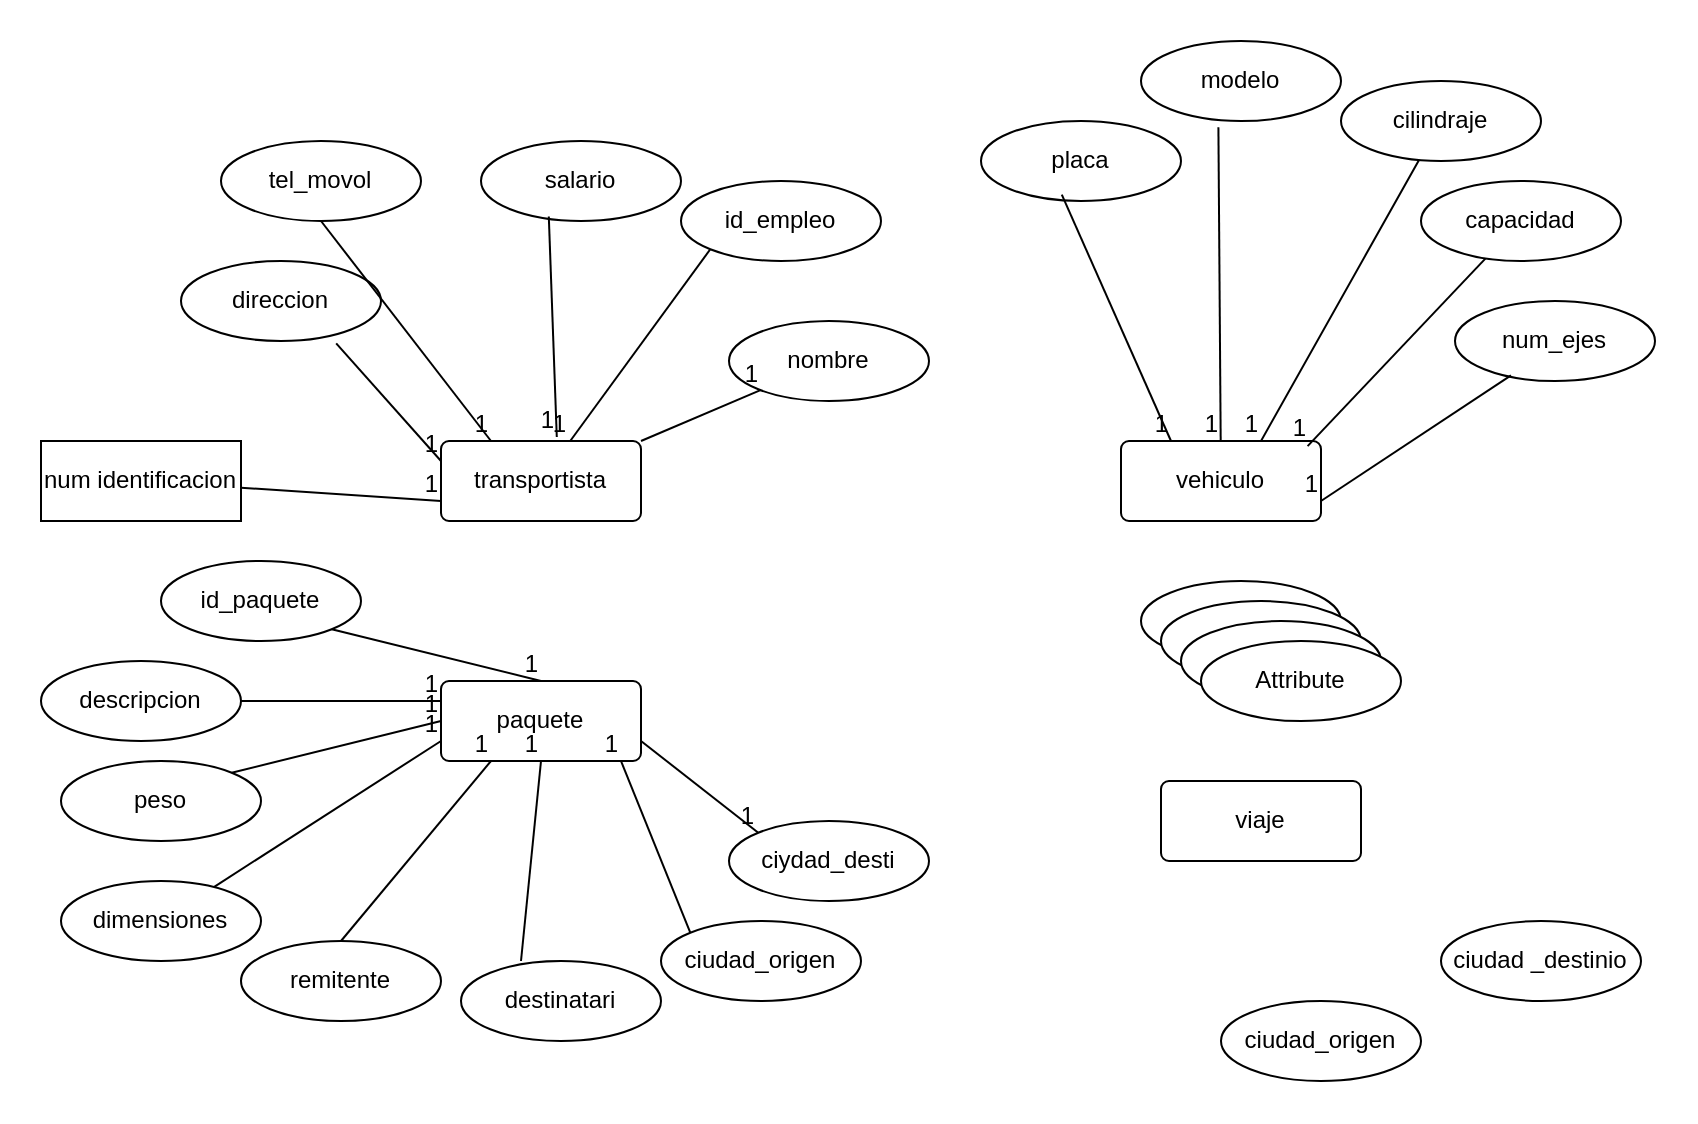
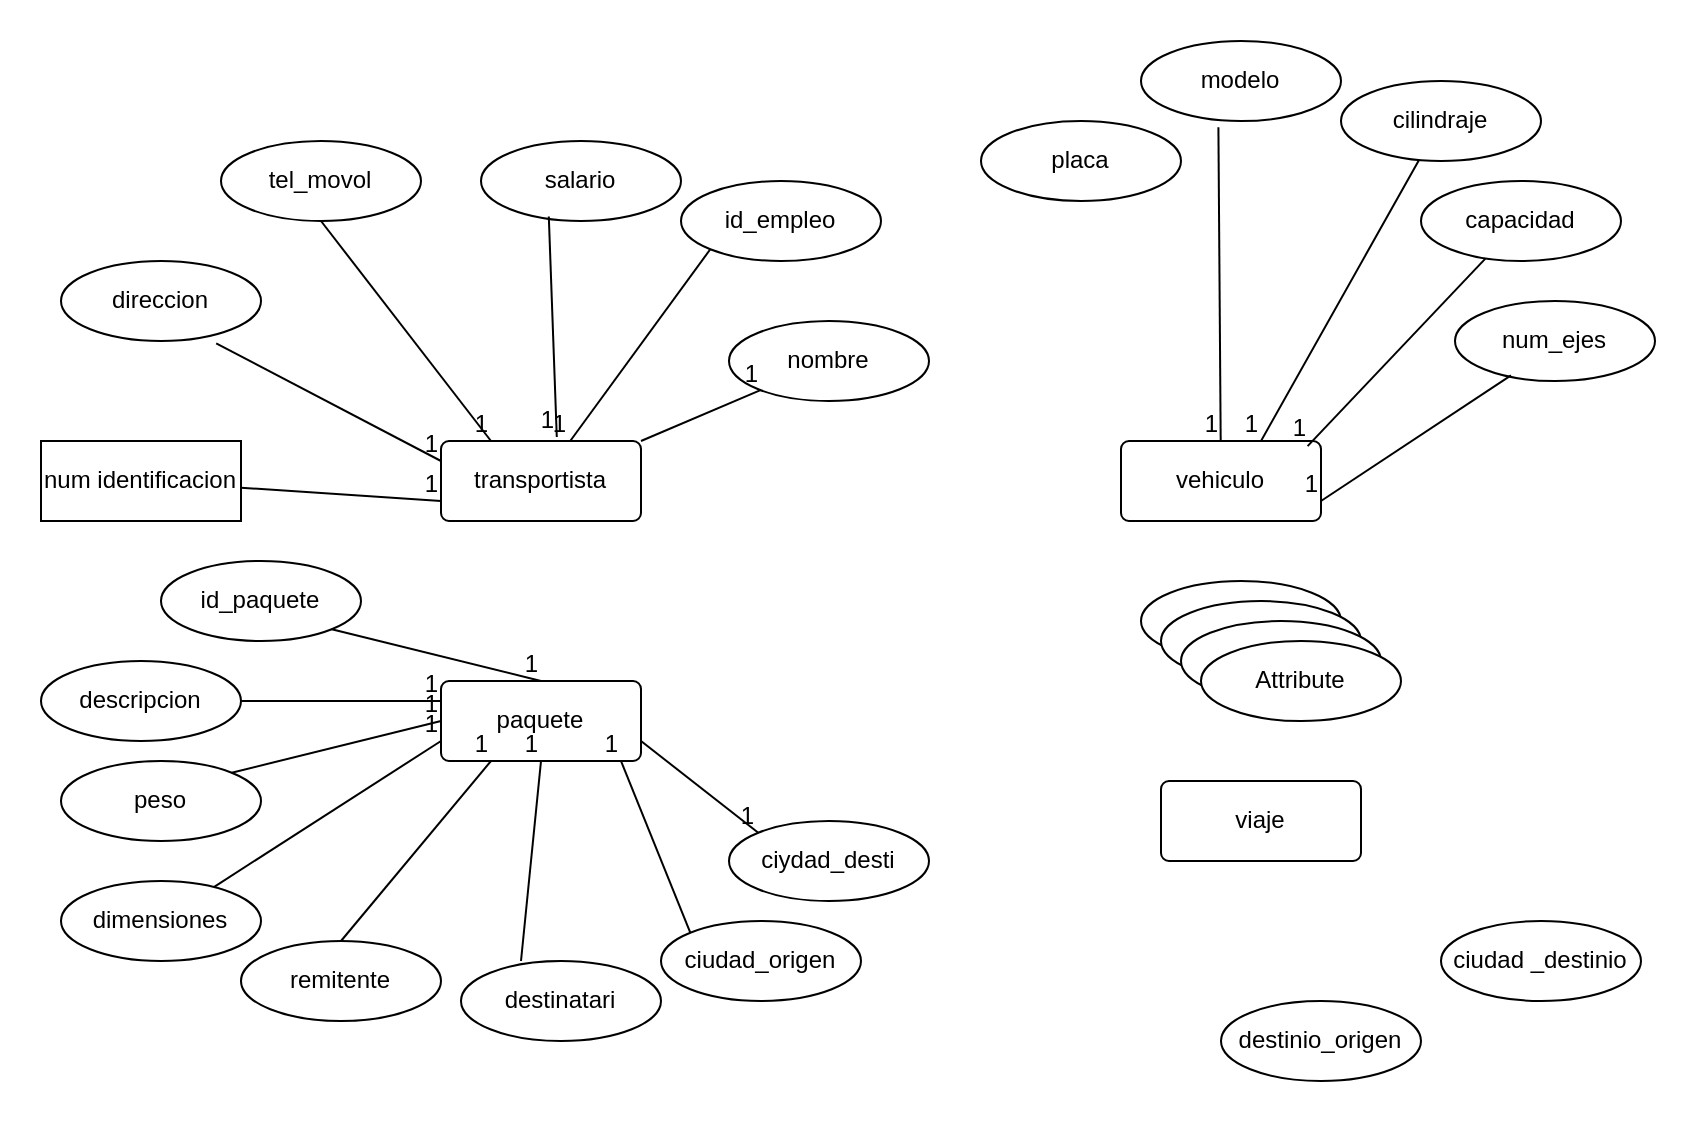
node "direccion": moved (281, 301) -> (161, 301)
edge "placa" -- "vehiculo": removed, label "1"
node "ciudad_origen": label "ciudad_origen" -> "destinio_origen"
